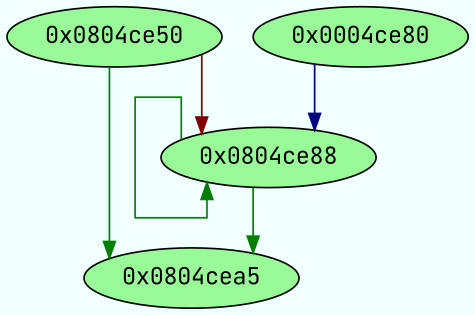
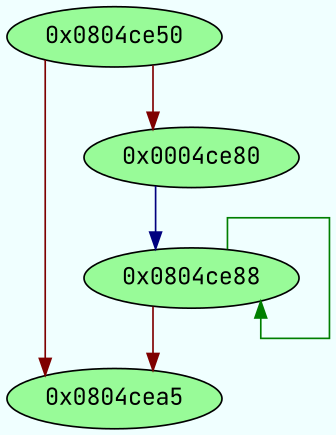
edge "0x0804ce50" -> "0x0804ce88": now "0x0804ce50" -> "0x0004ce80"
edge "0x0804ce50" -> "0x0804cea5": color #007f00 -> #7f0000
edge "0x0804ce88" -> "0x0804cea5": color #007f00 -> #7f0000
